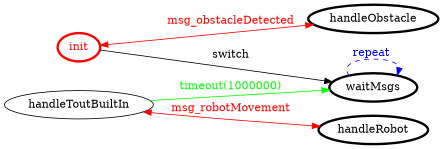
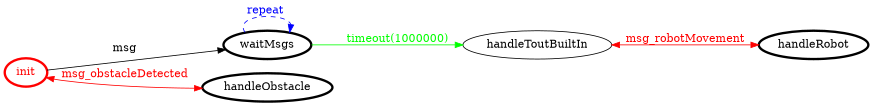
edge "init" -> "waitMsgs": label "switch" -> "msg"
edge "handleToutBuiltIn" -> "waitMsgs": reversed
